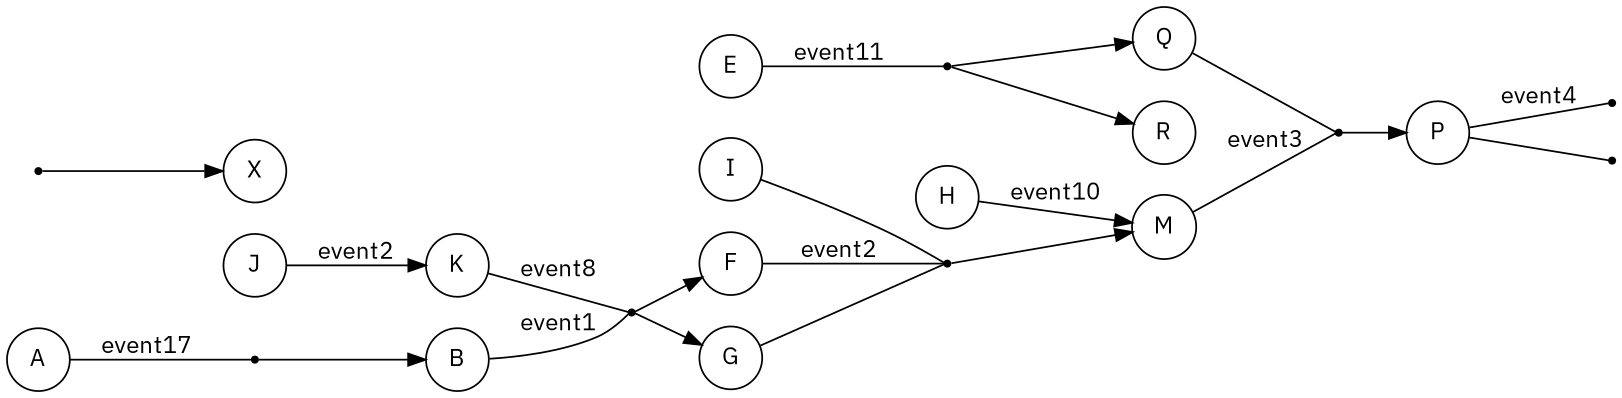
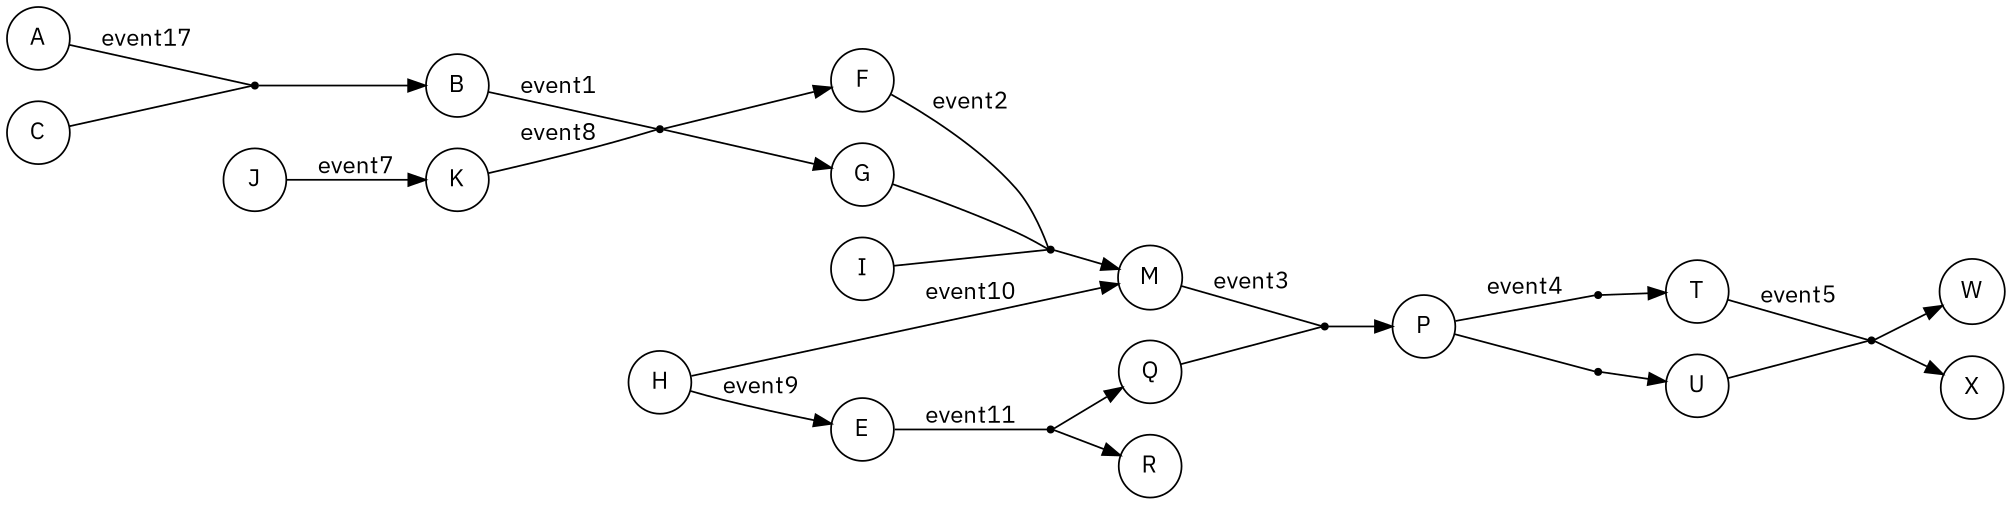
node "C": added
edge "J" -> "K": label "event2" -> "event7"
node "T": added
node "W": added
node "U": added
edge "H" -> "E": added, label "event9"
